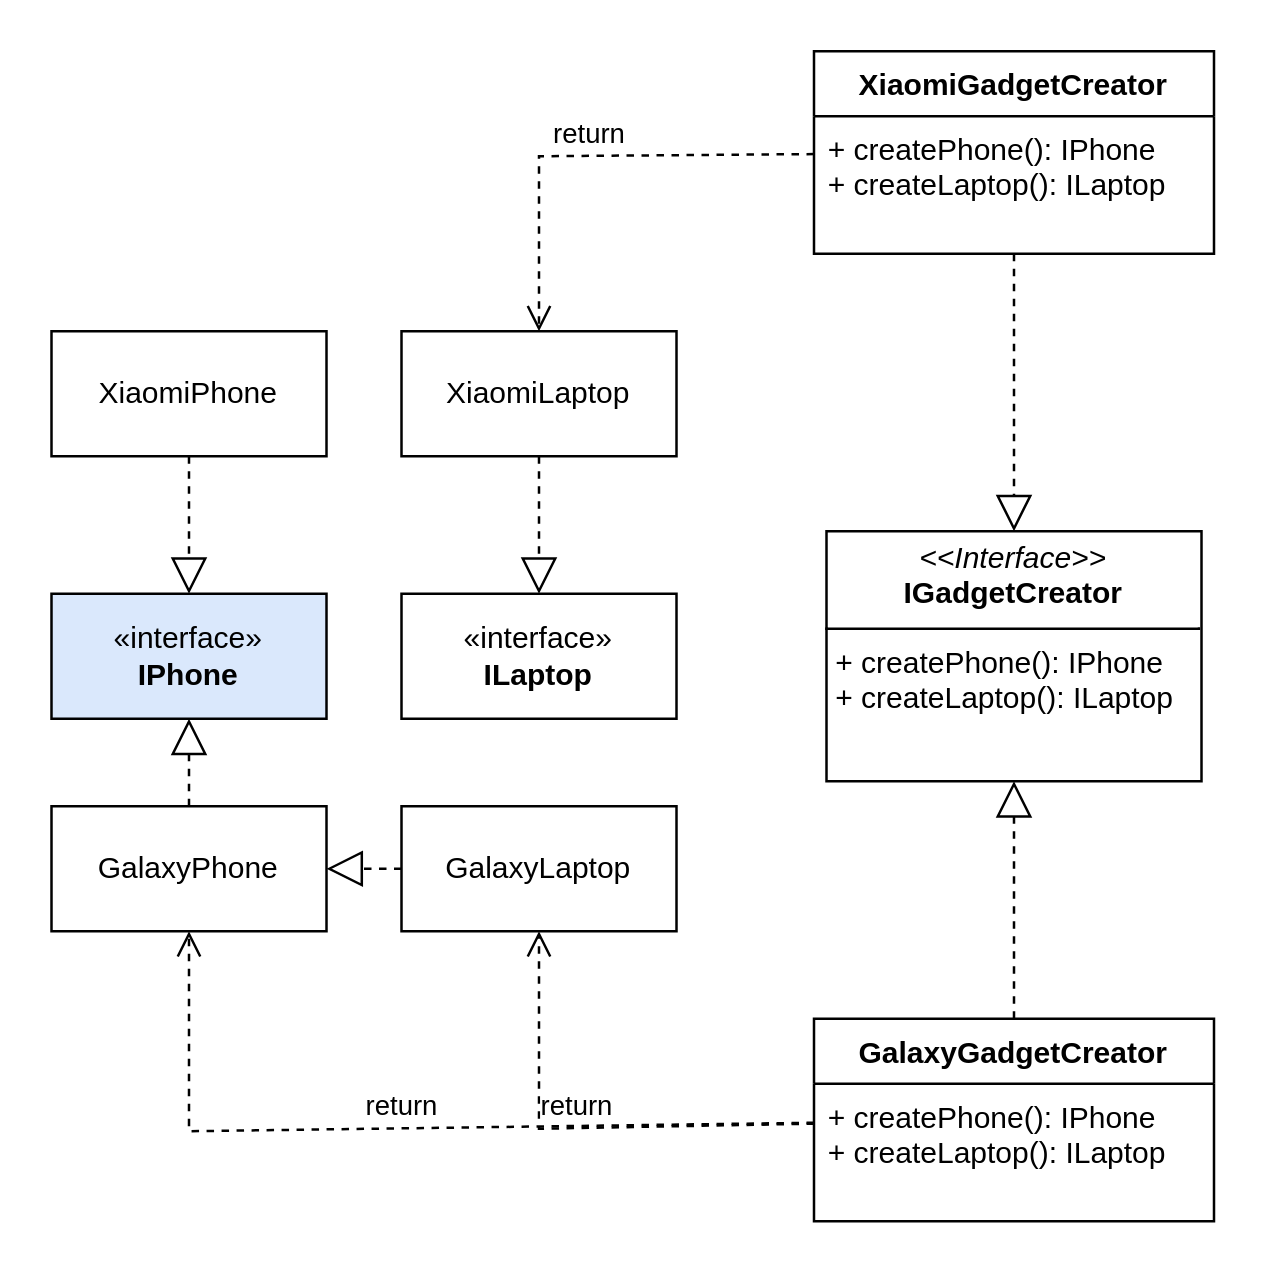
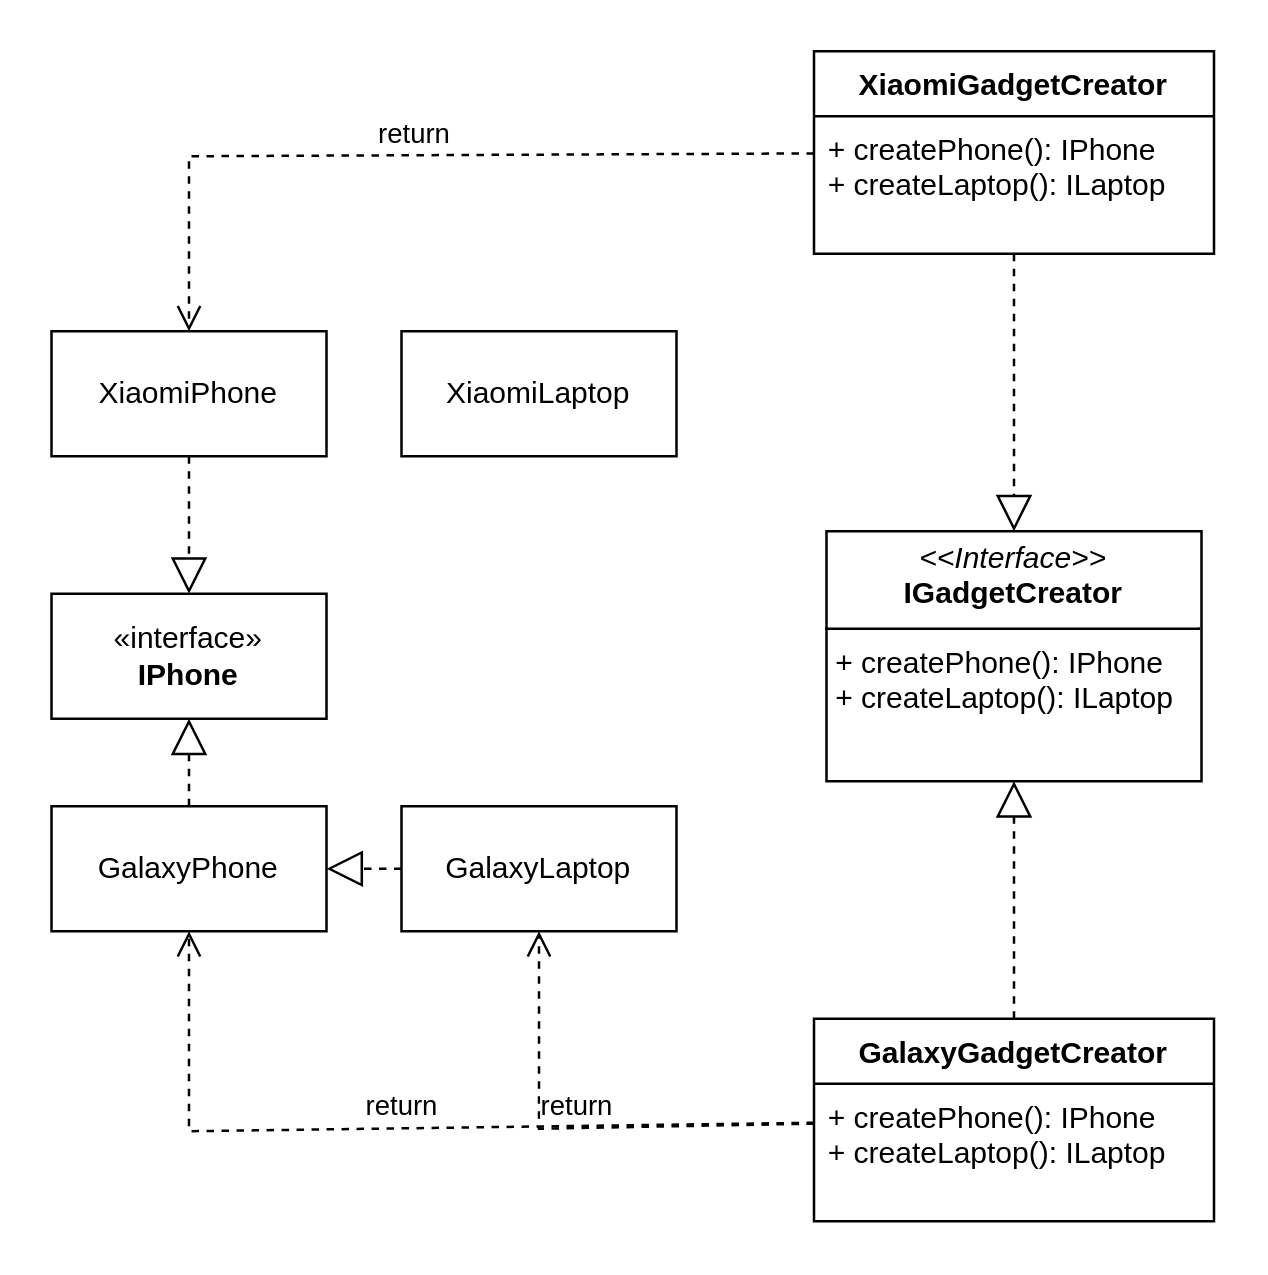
edge "XiaomiGadgetCreator" -> "XiaomiPhone": added, label "return"
edge "XiaomiGadgetCreator" -> "XiaomiLaptop": removed, label "return"
edge "XiaomiLaptop" -> "«interface» ILaptop": removed
node "«interface» IPhone": fillcolor #dae8fc -> #ffffff
node "«interface» ILaptop": removed
